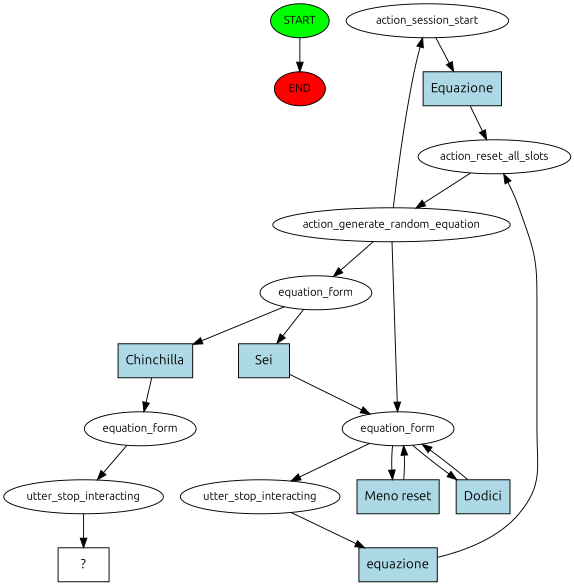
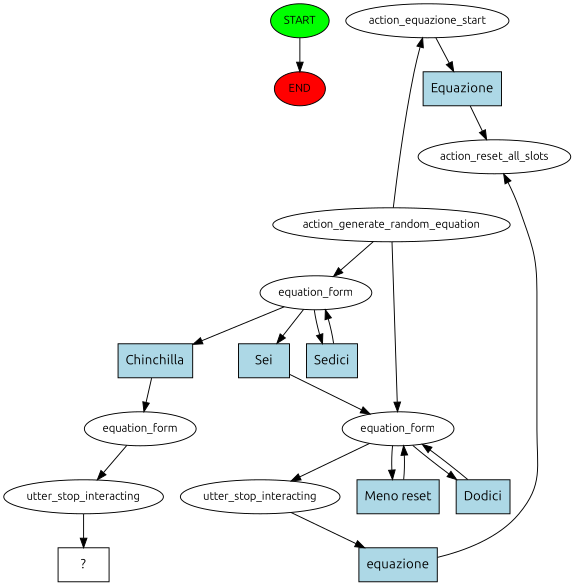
node "action_session_start": label "action_session_start" -> "action_equazione_start"
edge "action_reset_all_slots" -> "action_generate_random_equation": removed
node "Sedici": added
